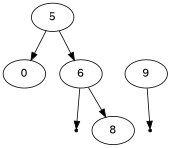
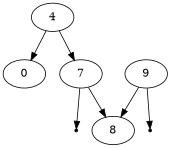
node "5": label "5" -> "4"
node "6": label "6" -> "7"
edge "9" -> "8": added
